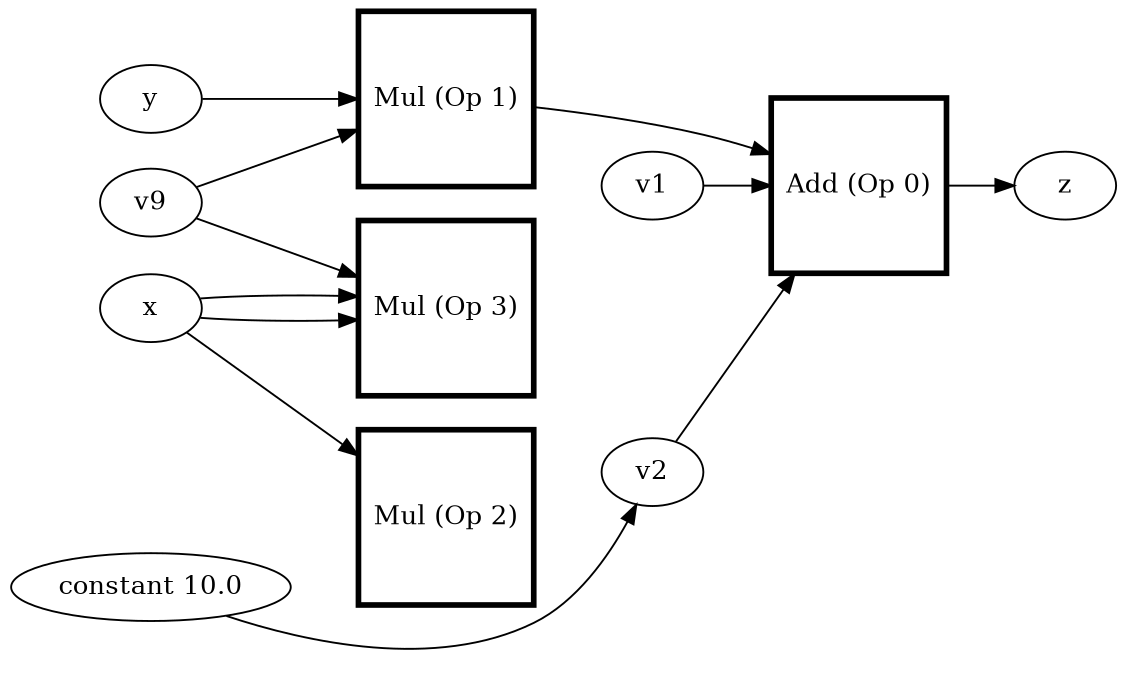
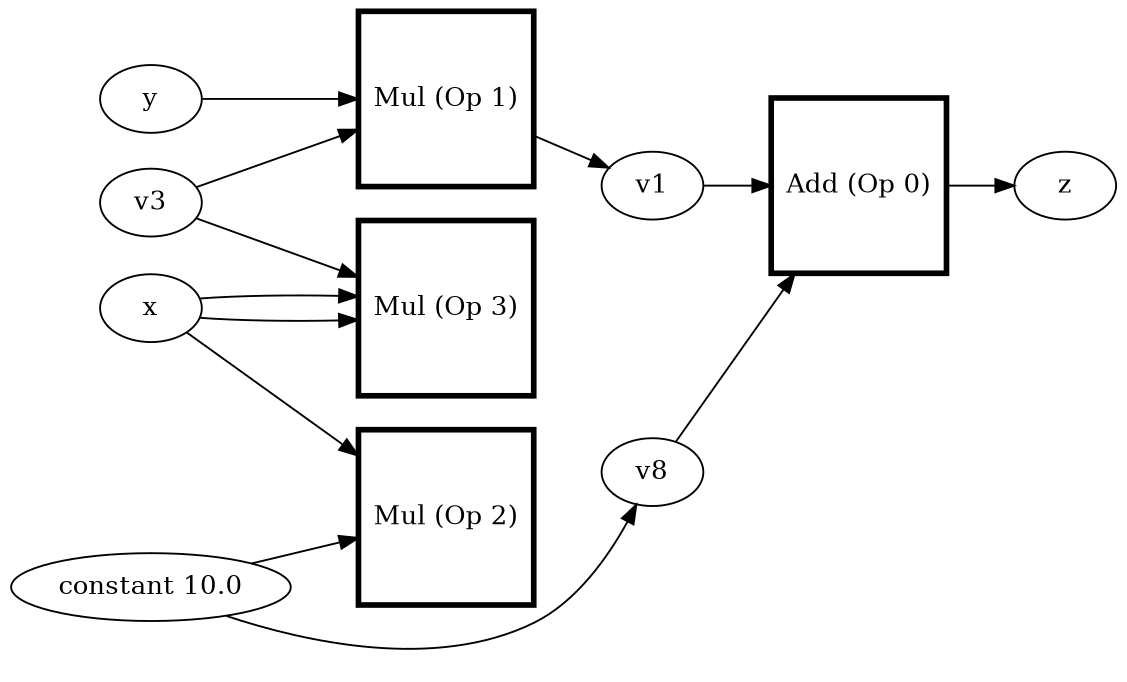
edge "Mul (Op 1)" -> "Add (Op 0)": now "Mul (Op 1)" -> "v1"
node "v9": label "v9" -> "v3"
node "v2": label "v2" -> "v8"
edge "constant 10.0" -> "Mul (Op 2)": added
